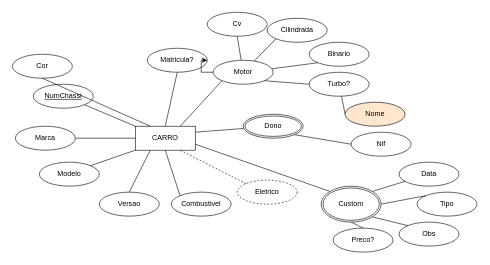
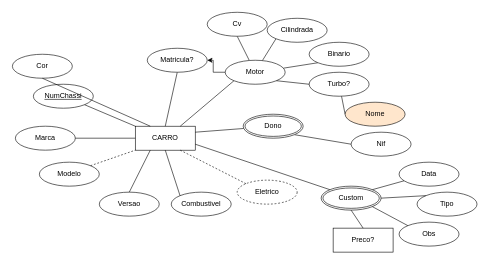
node "Motor": moved (243, 72) -> (255, 72)
edge "CARRO" -- "Modelo": style solid -> dashed
node "Custom": size 60x36 -> 60x24
node "Preco?": shape ellipse -> rectangle
